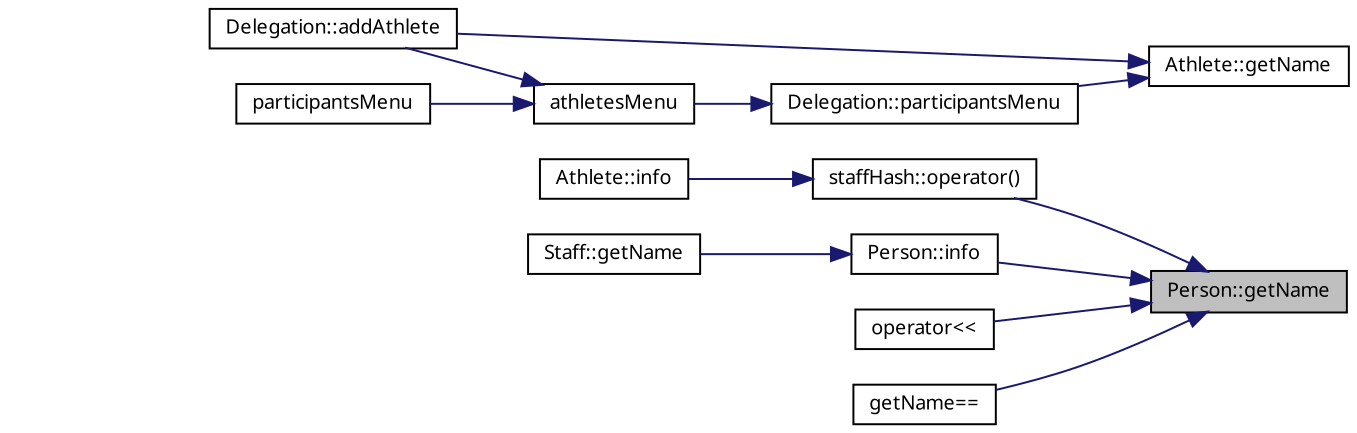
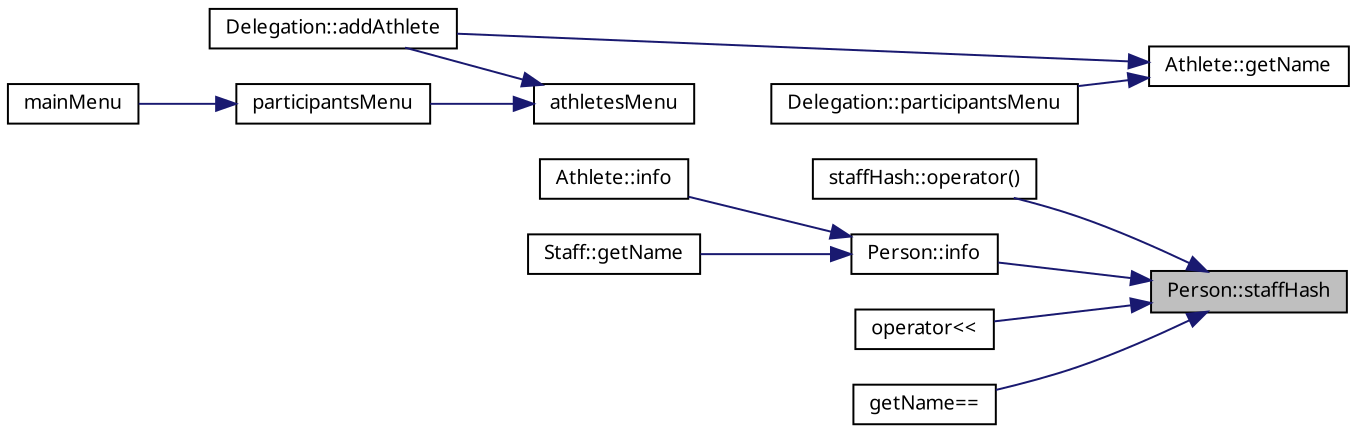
node "mainMenu": added
edge "athletesMenu" -> "Delegation::participantsMenu": removed
edge "Athlete::info" -> "staffHash::operator()": now "Athlete::info" -> "Person::info"
node "Person::getName": label "Person::getName" -> "Person::staffHash"
